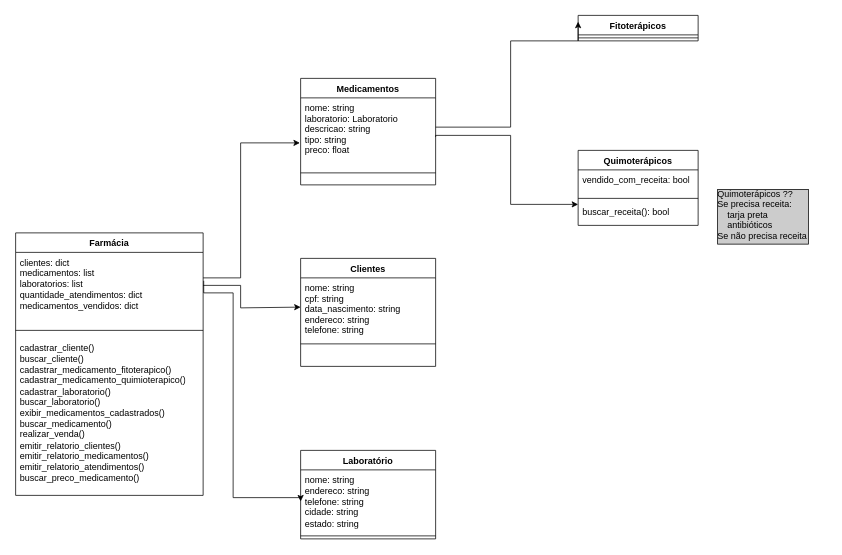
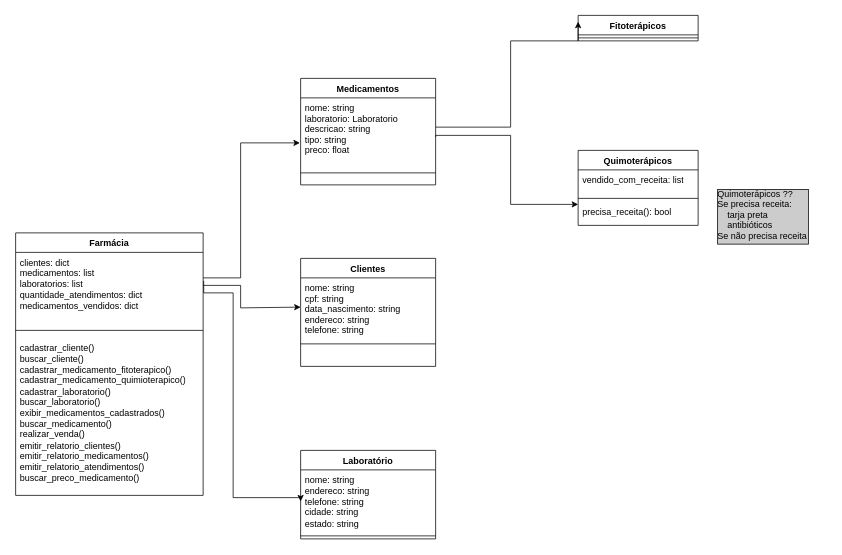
node "vendido_com_receita: bool": label "vendido_com_receita: bool" -> "vendido_com_receita: list"
node "buscar_receita(): bool": label "buscar_receita(): bool" -> "precisa_receita(): bool"
